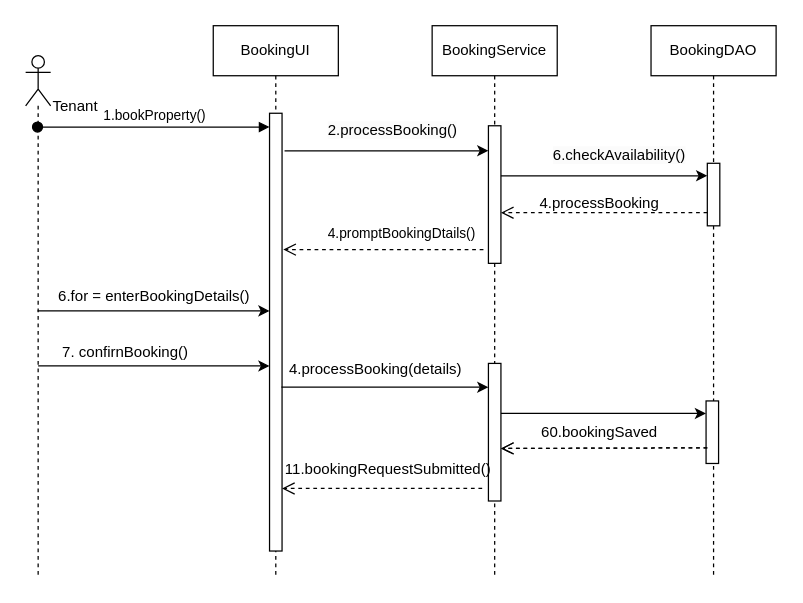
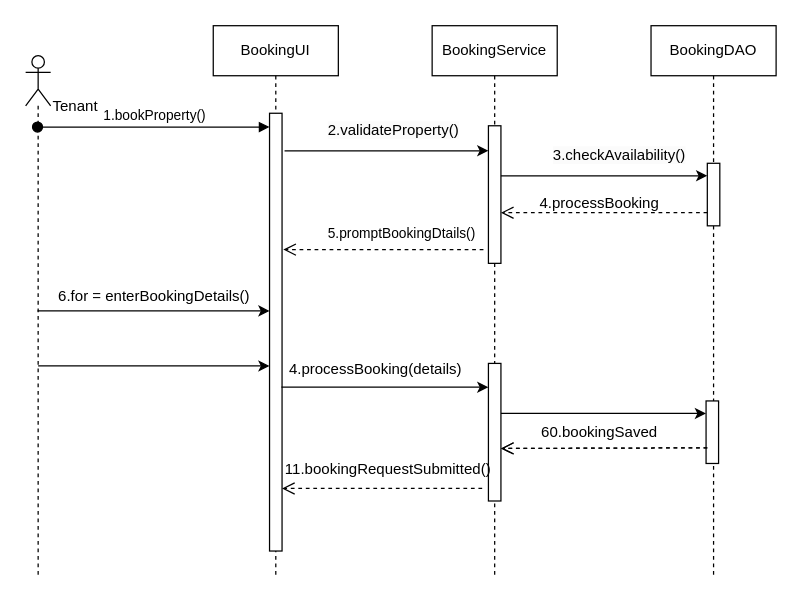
node "2.processBooking()": label "2.processBooking()" -> "2.validateProperty()"
node "6.checkAvailability()": label "6.checkAvailability()" -> "3.checkAvailability()"
node "4.promptBookingDtails()": label "4.promptBookingDtails()" -> "5.promptBookingDtails()"
node "7. confirnBooking()": removed
